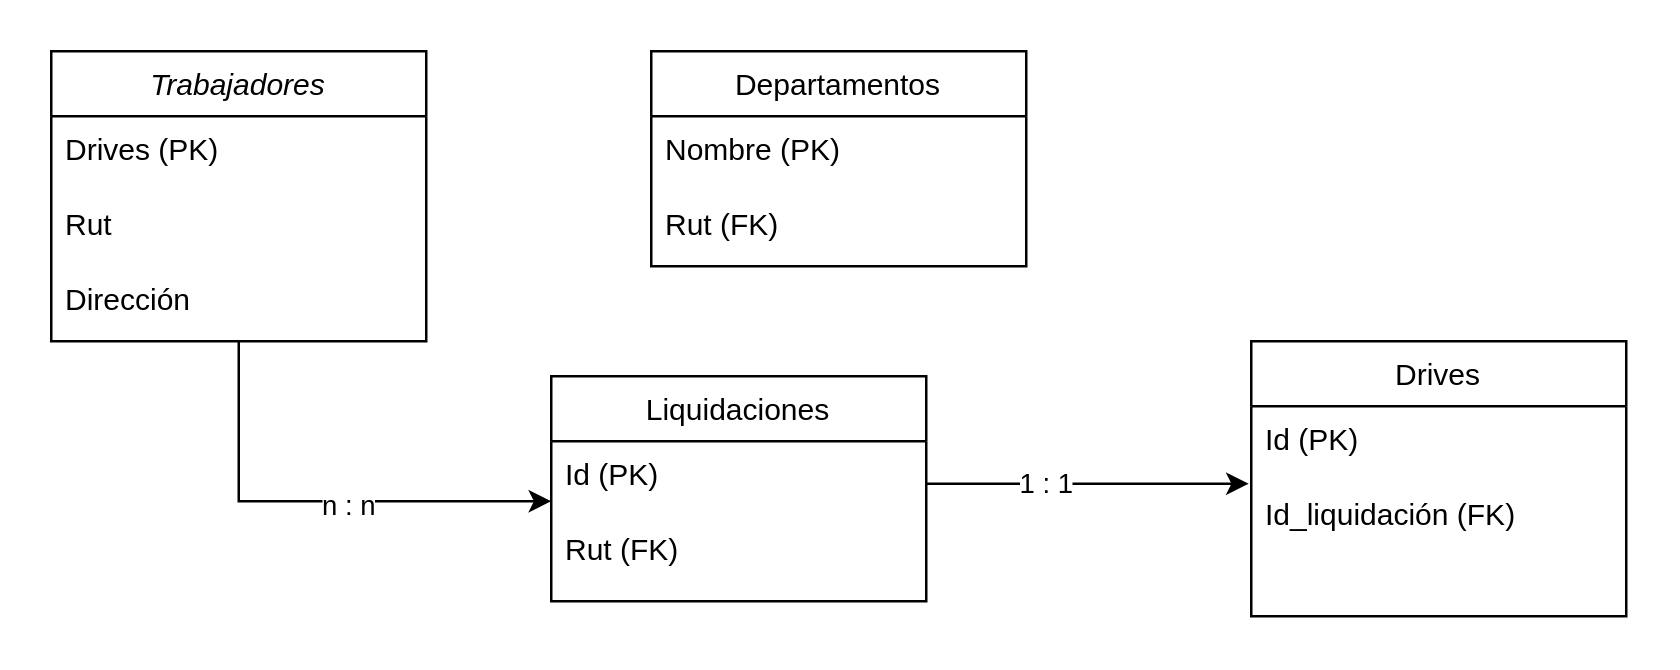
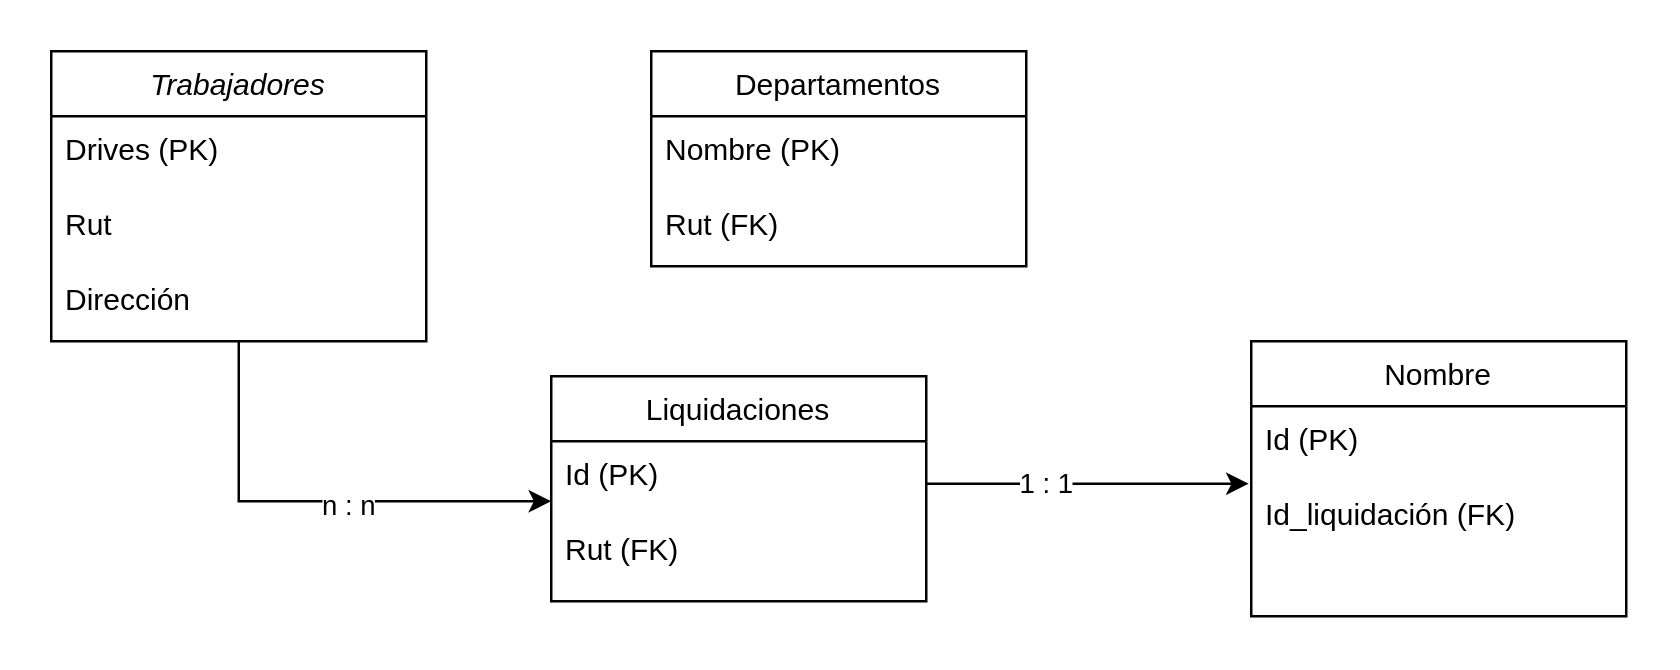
node "Drives": label "Drives" -> "Nombre"
